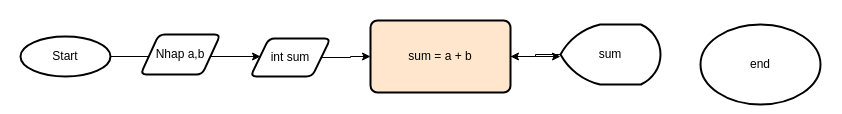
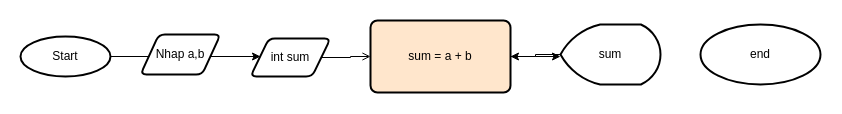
edge "int sum" -> "sum = a + b": arrowhead classic -> open
node "end": size 120x80 -> 120x60
